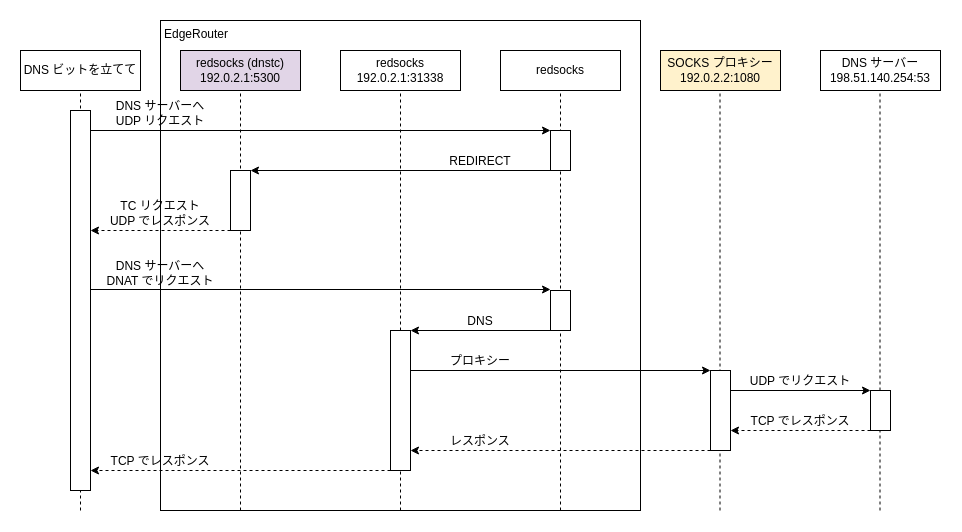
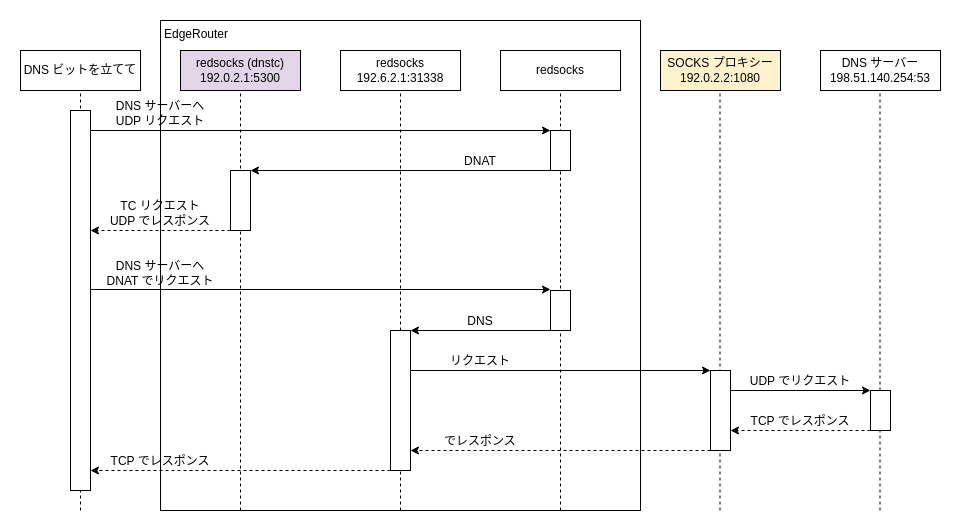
node "redsocks 192.0.2.1:31338": label "redsocks 192.0.2.1:31338" -> "redsocks 192.6.2.1:31338"
node "REDIRECT": label "REDIRECT" -> "DNAT"
node "プロキシー": label "プロキシー" -> "リクエスト"
node "レスポンス": label "レスポンス" -> "でレスポンス"
